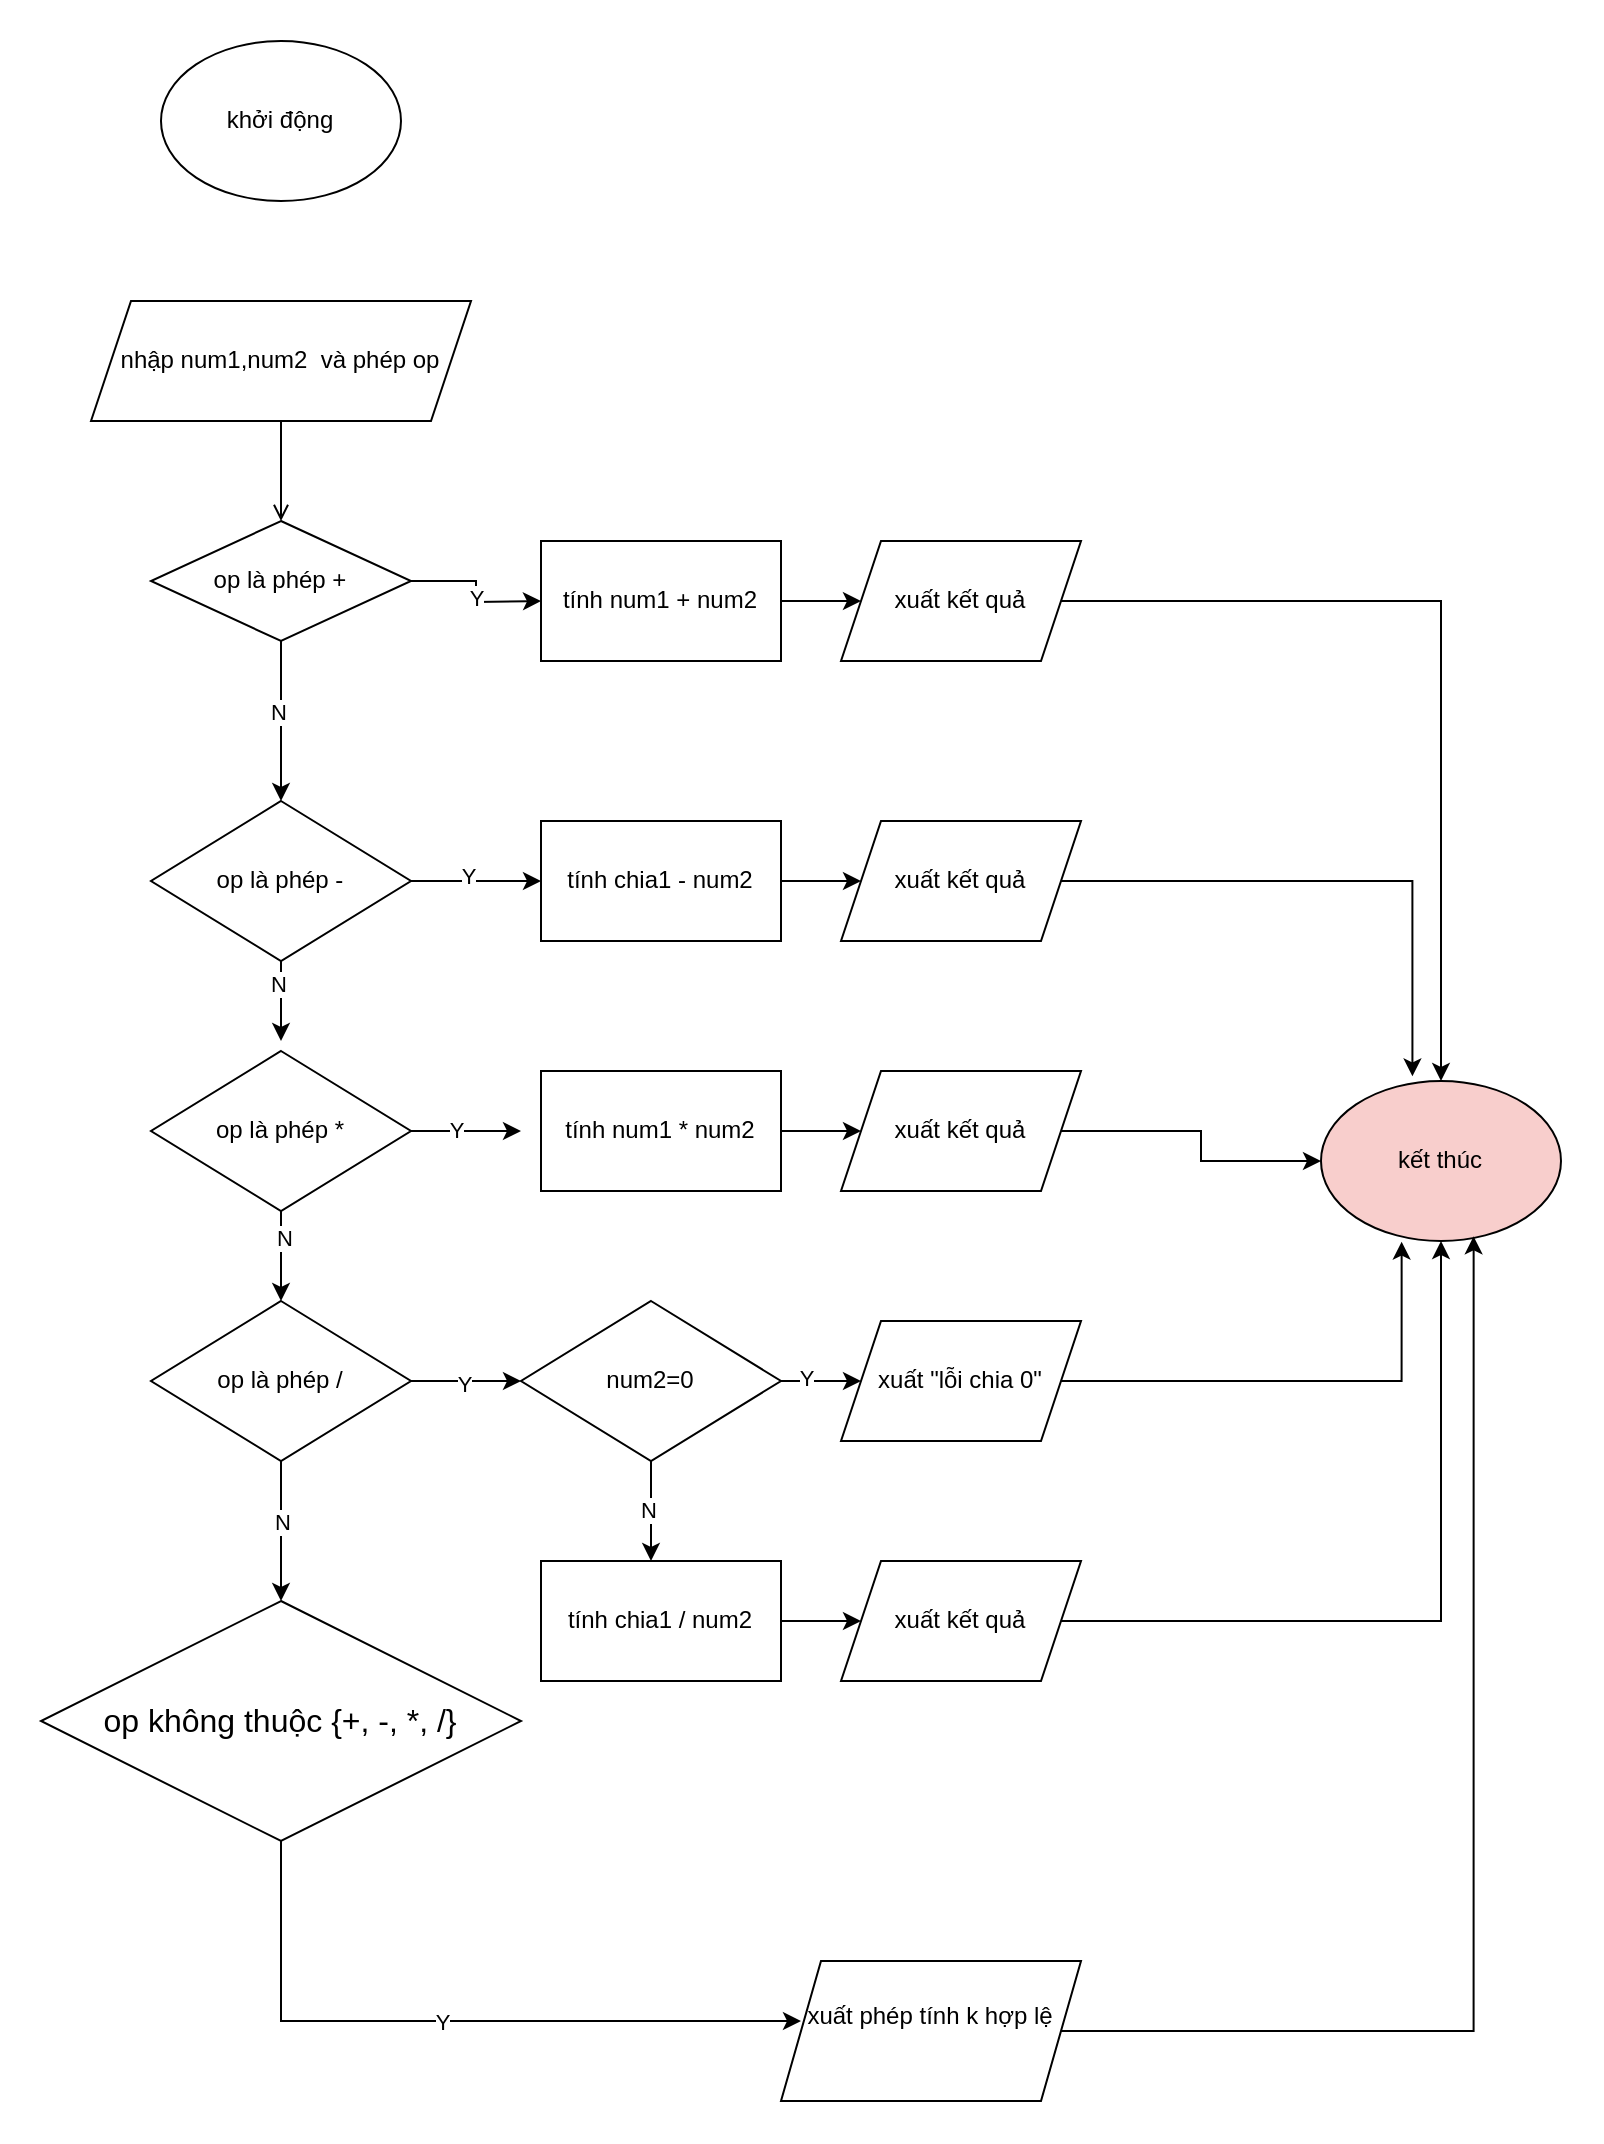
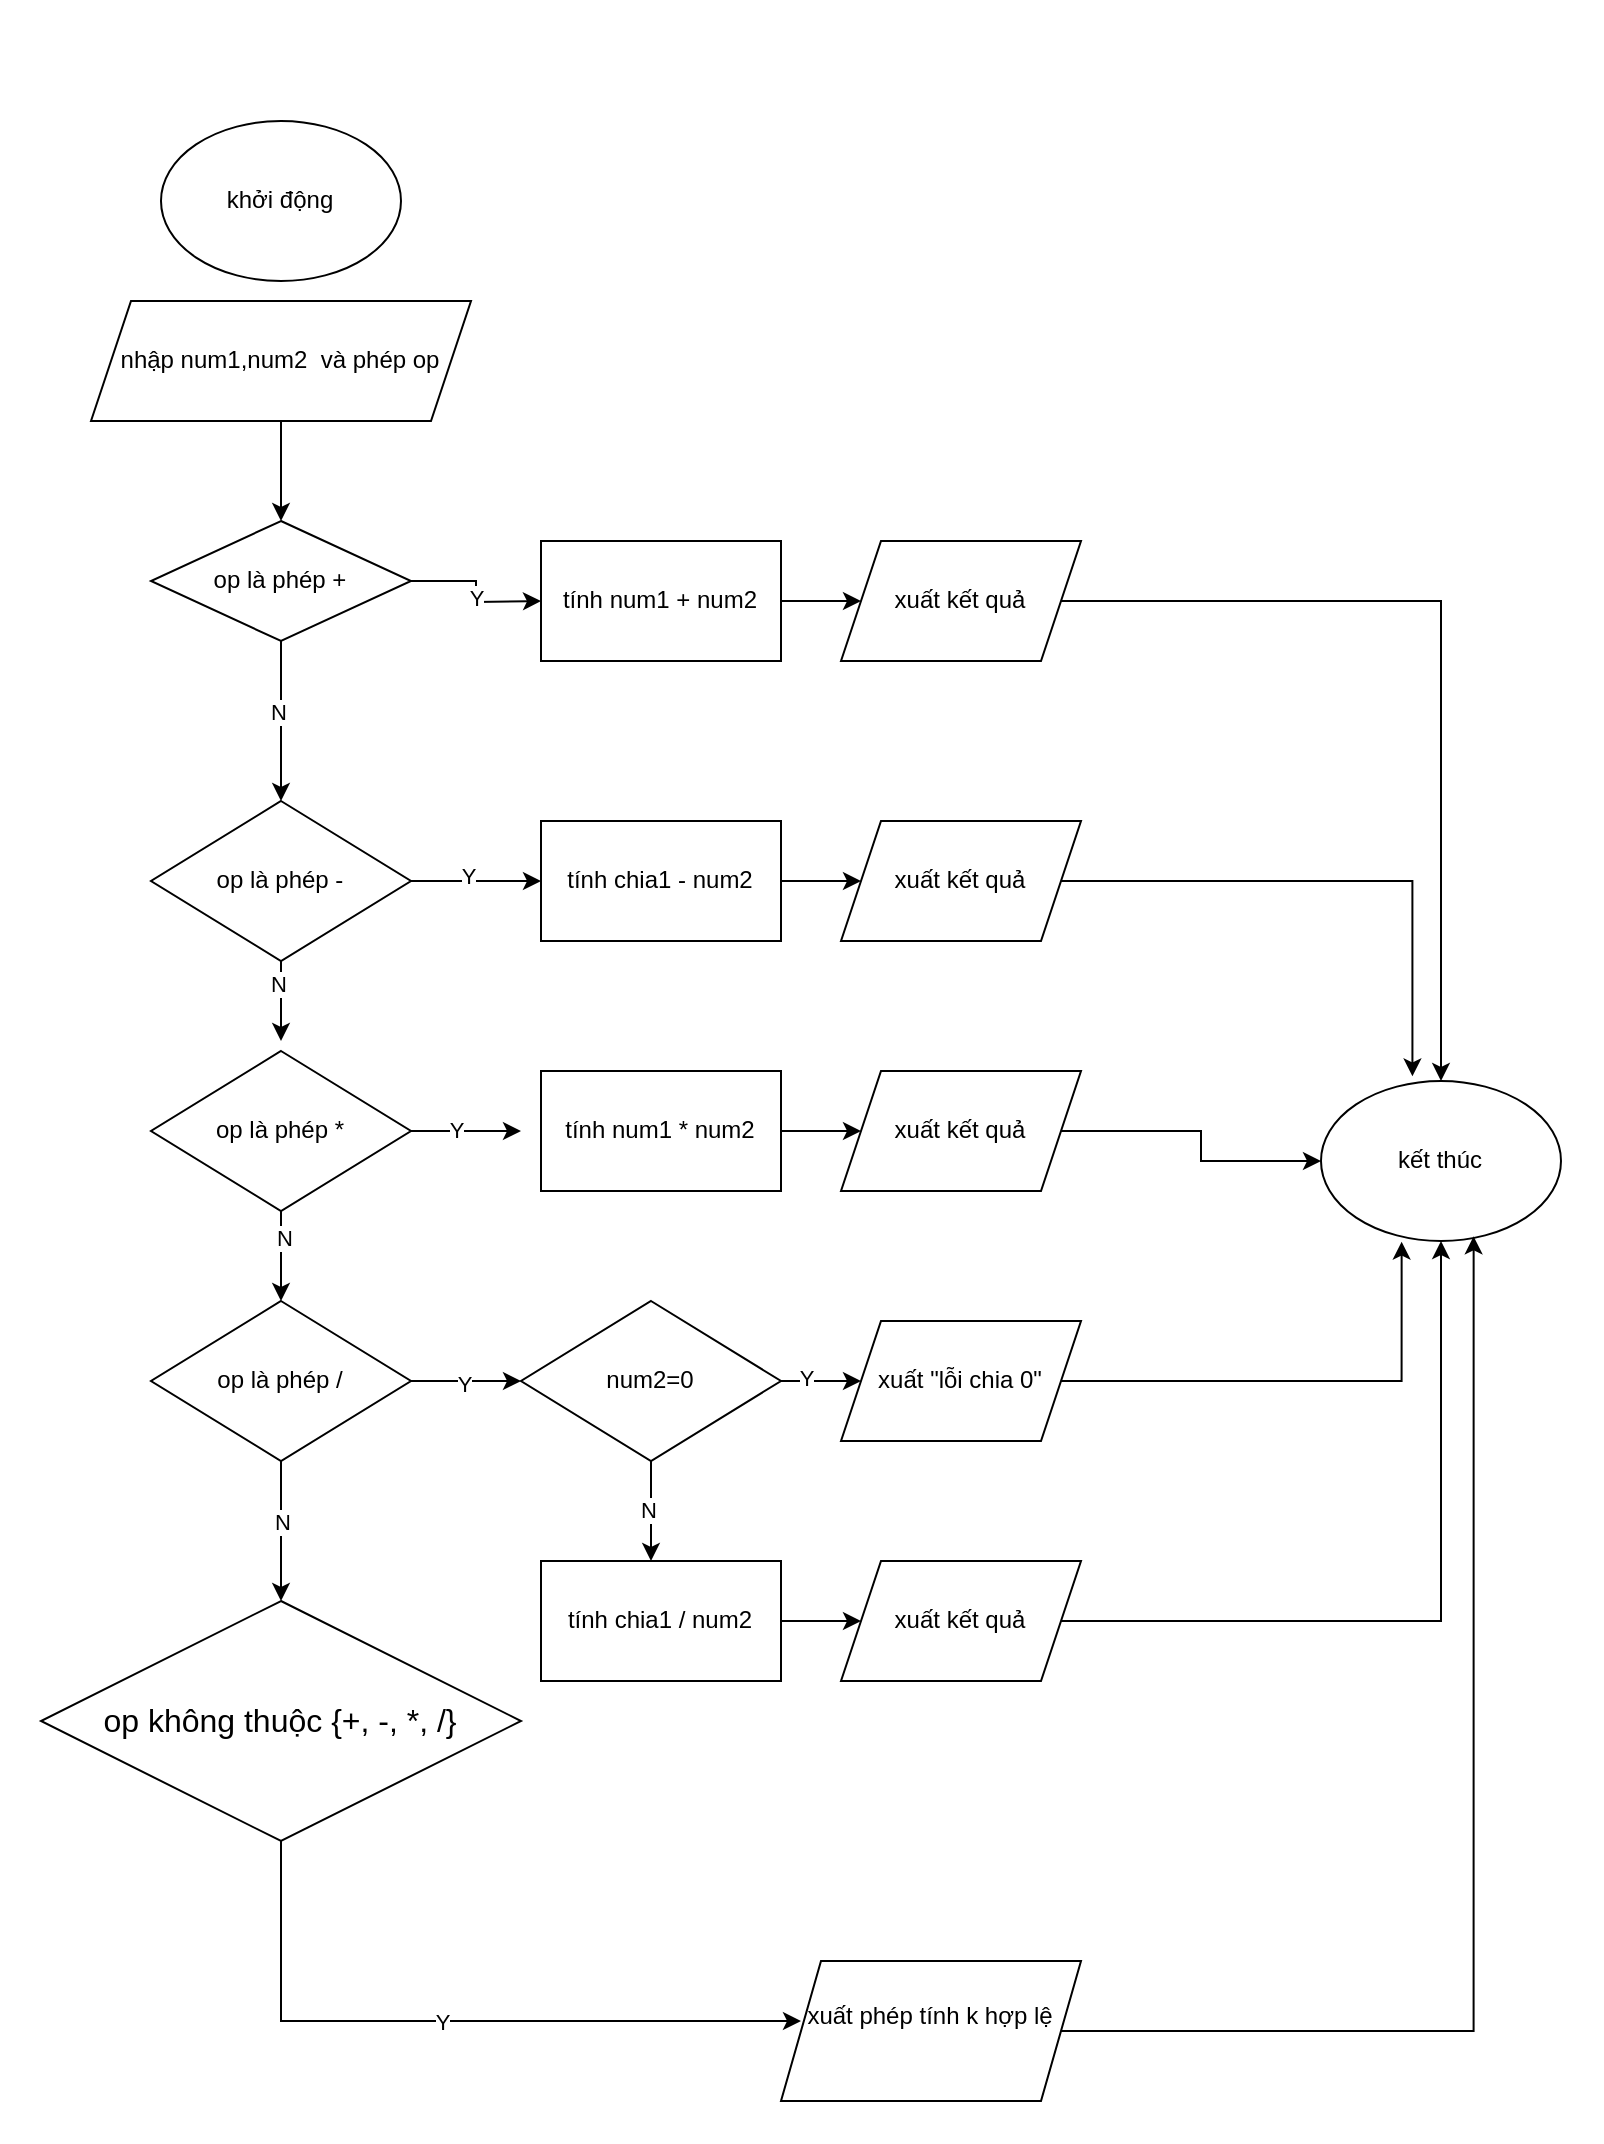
node "khởi động": moved (281, 121) -> (281, 201)
edge "nhập num1,num2 và phép op" -> "op là phép +": arrowhead open -> classic
node "kết thúc": fillcolor #f8cecc -> #ffffff
